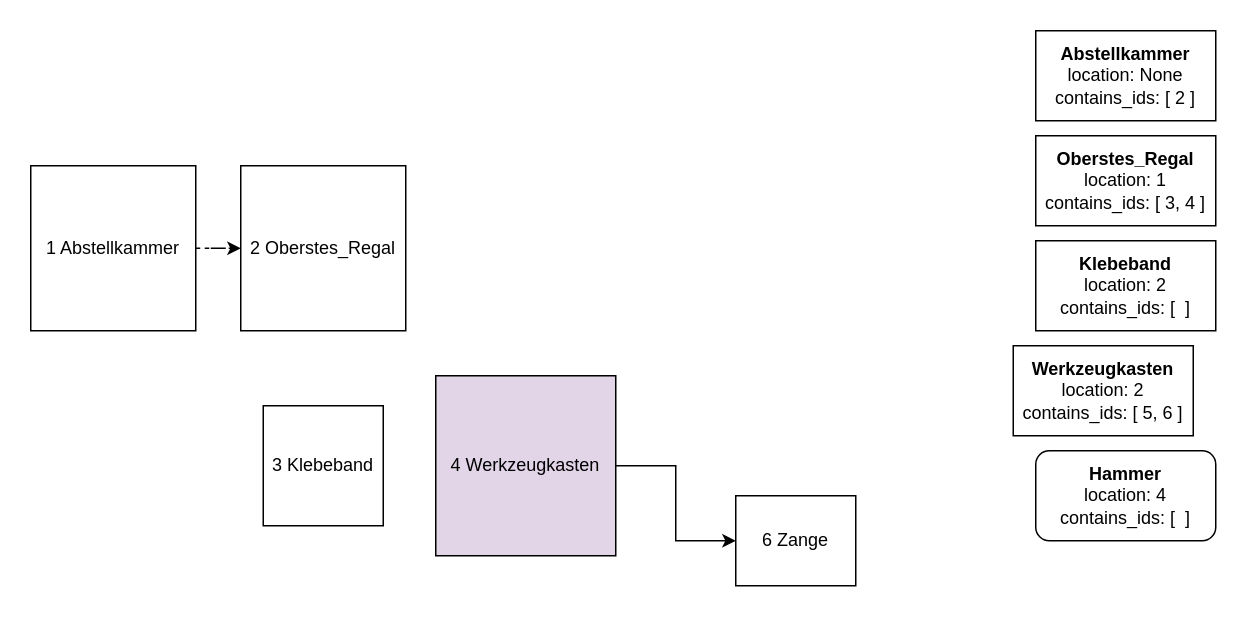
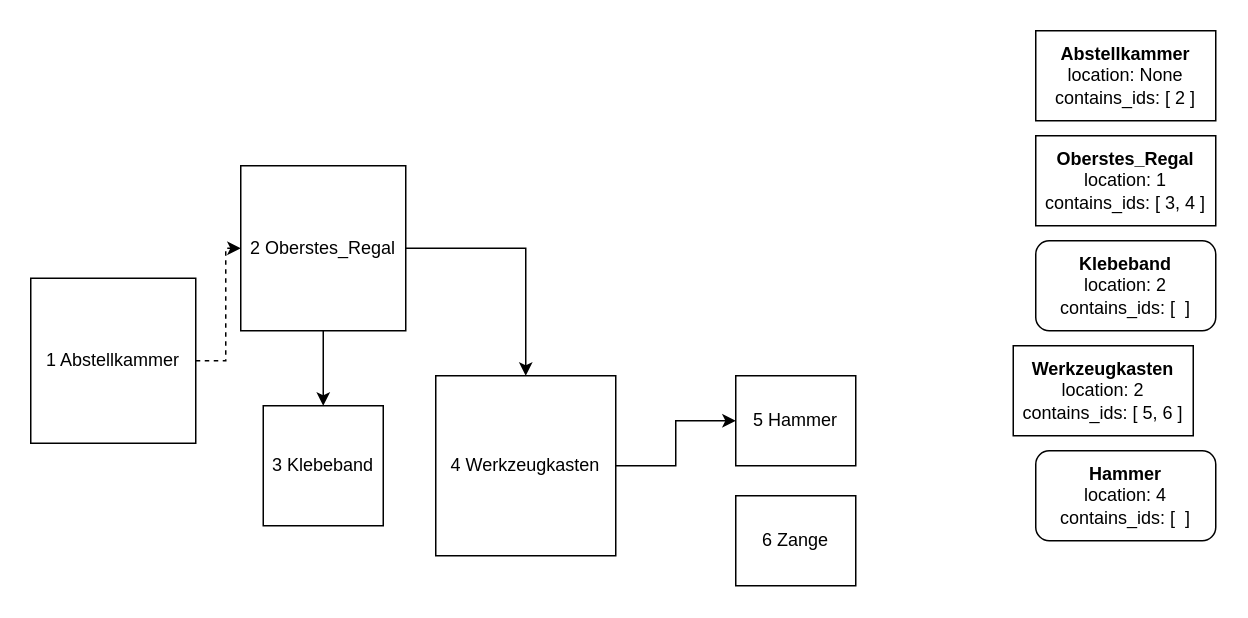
node "1 Abstellkammer": moved (113, 248) -> (113, 361)
edge "2 Oberstes_Regal" -> "4 Werkzeugkasten": added
node "Klebeband location: 2 contains_ids: [ ]": shape rectangle -> rounded rectangle
edge "2 Oberstes_Regal" -> "3 Klebeband": added
edge "4 Werkzeugkasten" -> "5 Hammer": added
node "5 Hammer": added
node "4 Werkzeugkasten": fillcolor #e1d5e7 -> #ffffff
edge "4 Werkzeugkasten" -> "6 Zange": removed
